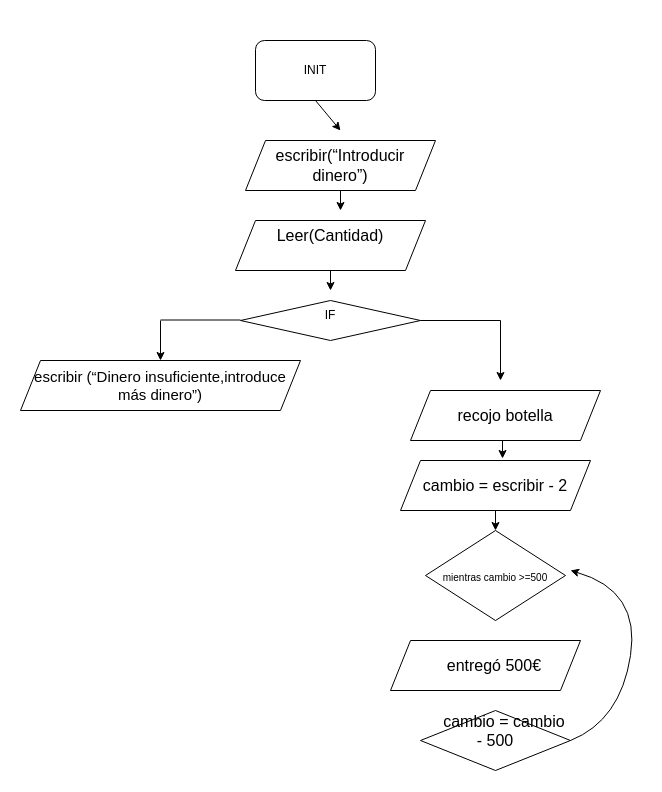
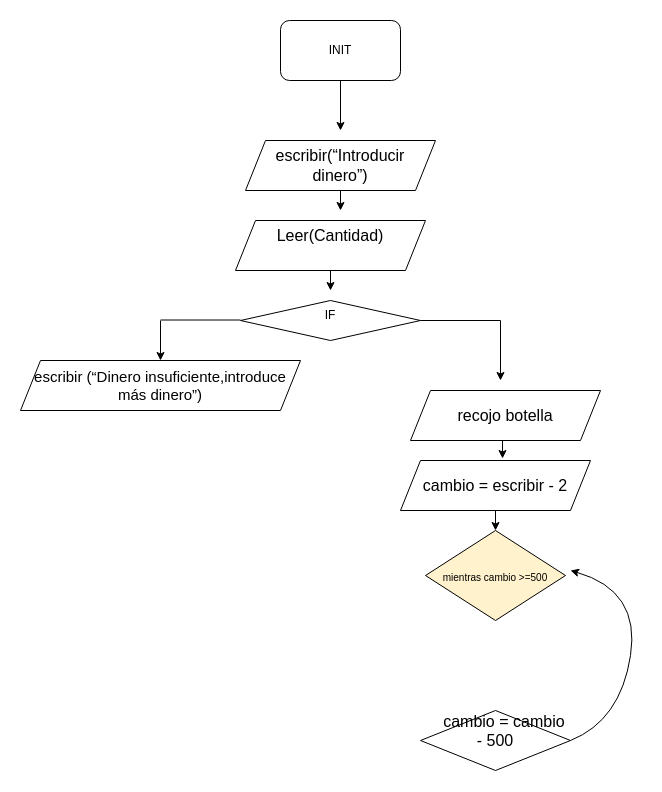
node "INIT": moved (316, 71) -> (341, 51)
node "mientras cambio >=500": fillcolor #ffffff -> #fff2cc
node "entregó 500€": removed
